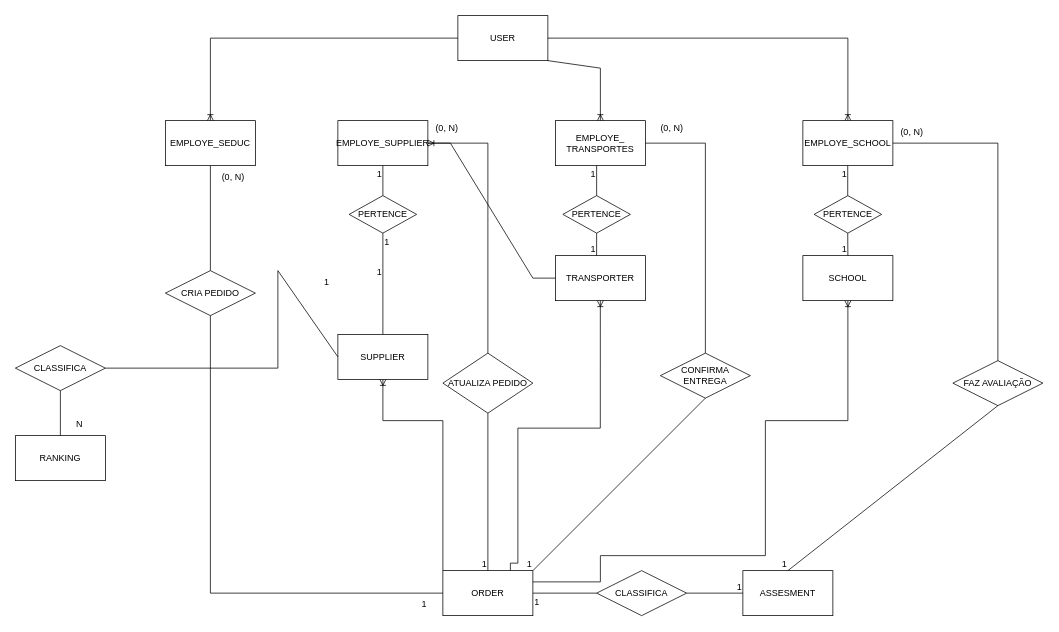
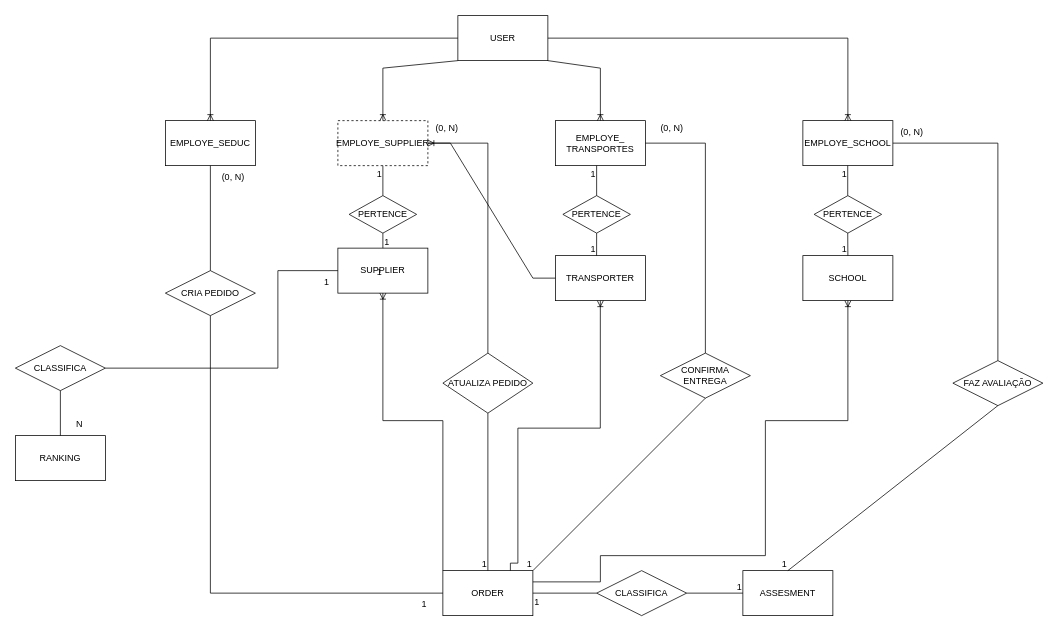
edge "USER" -> "EMPLOYE_SUPPLIER": added
node "EMPLOYE_SUPPLIER": style solid -> dashed
node "SUPPLIER": moved (383, 357) -> (383, 270)
